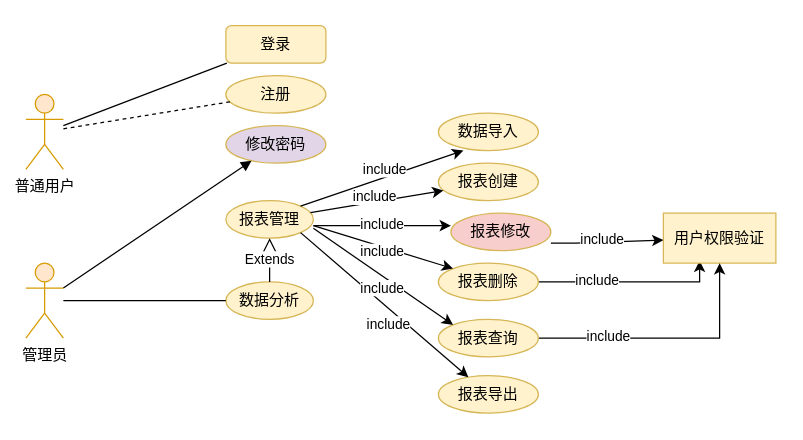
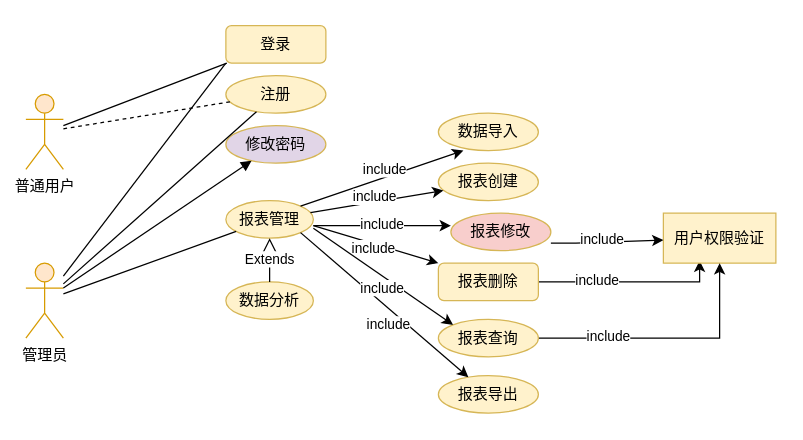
edge "登录" -- "管理员": added
edge "注册" -- "管理员": added
node "报表删除": shape ellipse -> rounded rectangle
edge "管理员" -- "数据分析": now "管理员" -- "报表管理"
